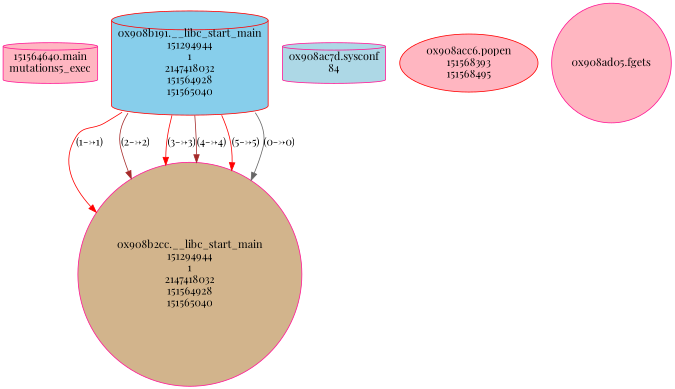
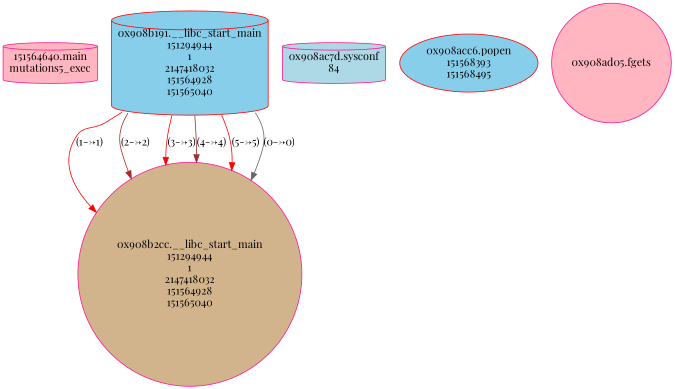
node "0x908acc6.popen 151568393 151568495": fillcolor lightpink -> skyblue
